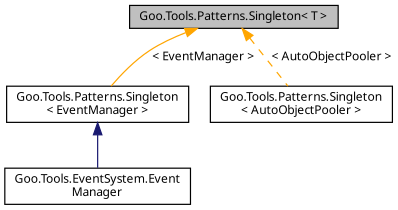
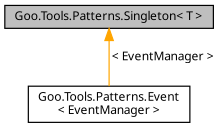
node "Goo.Tools.Patterns.Singleton < EventManager >": label "Goo.Tools.Patterns.Singleton < EventManager >" -> "Goo.Tools.Patterns.Event < EventManager >"
node "Goo.Tools.Patterns.Singleton < AutoObjectPooler >": removed
node "Goo.Tools.EventSystem.Event Manager": removed
